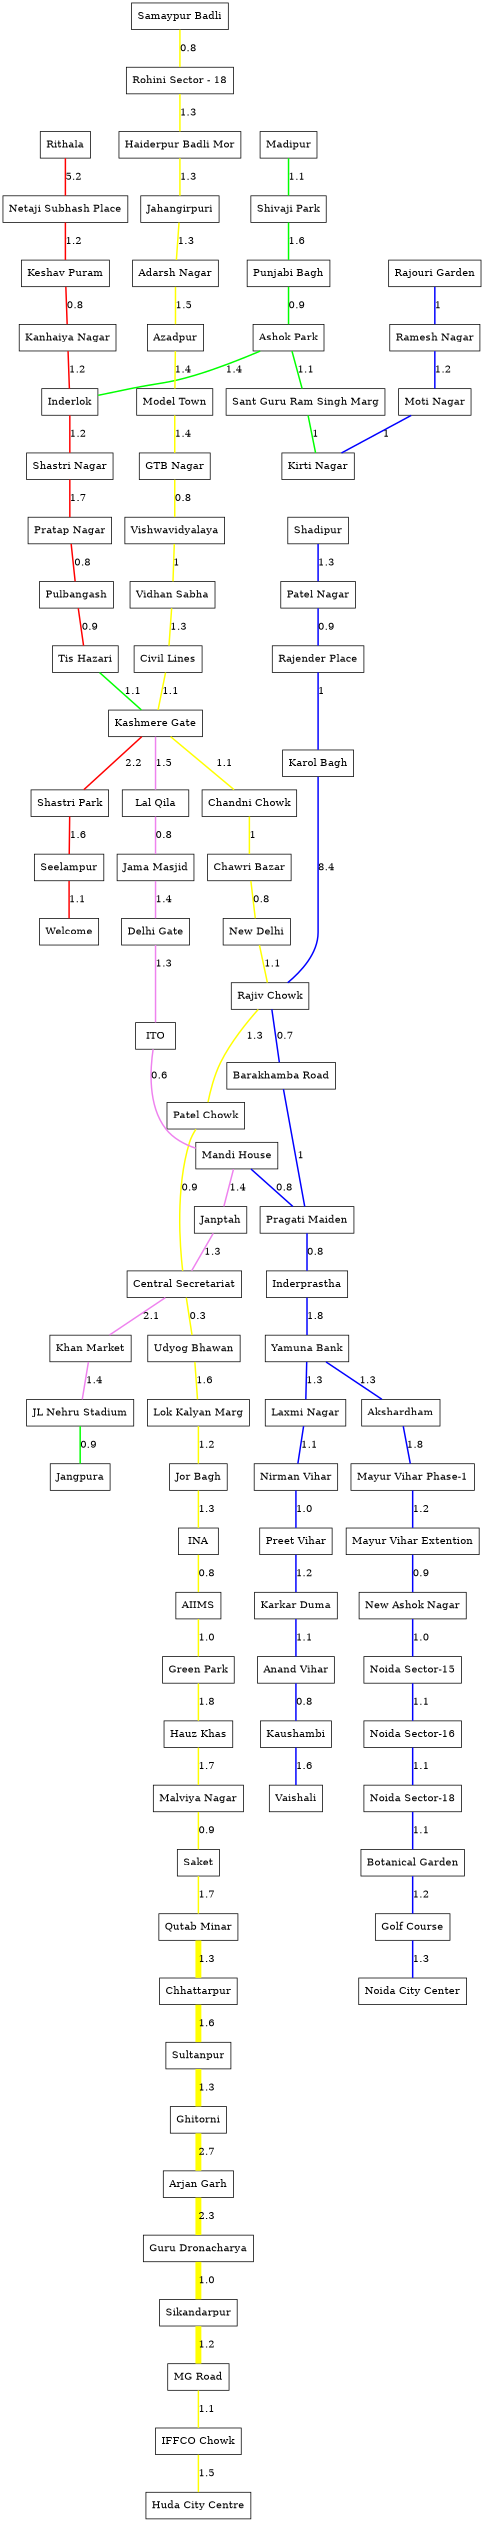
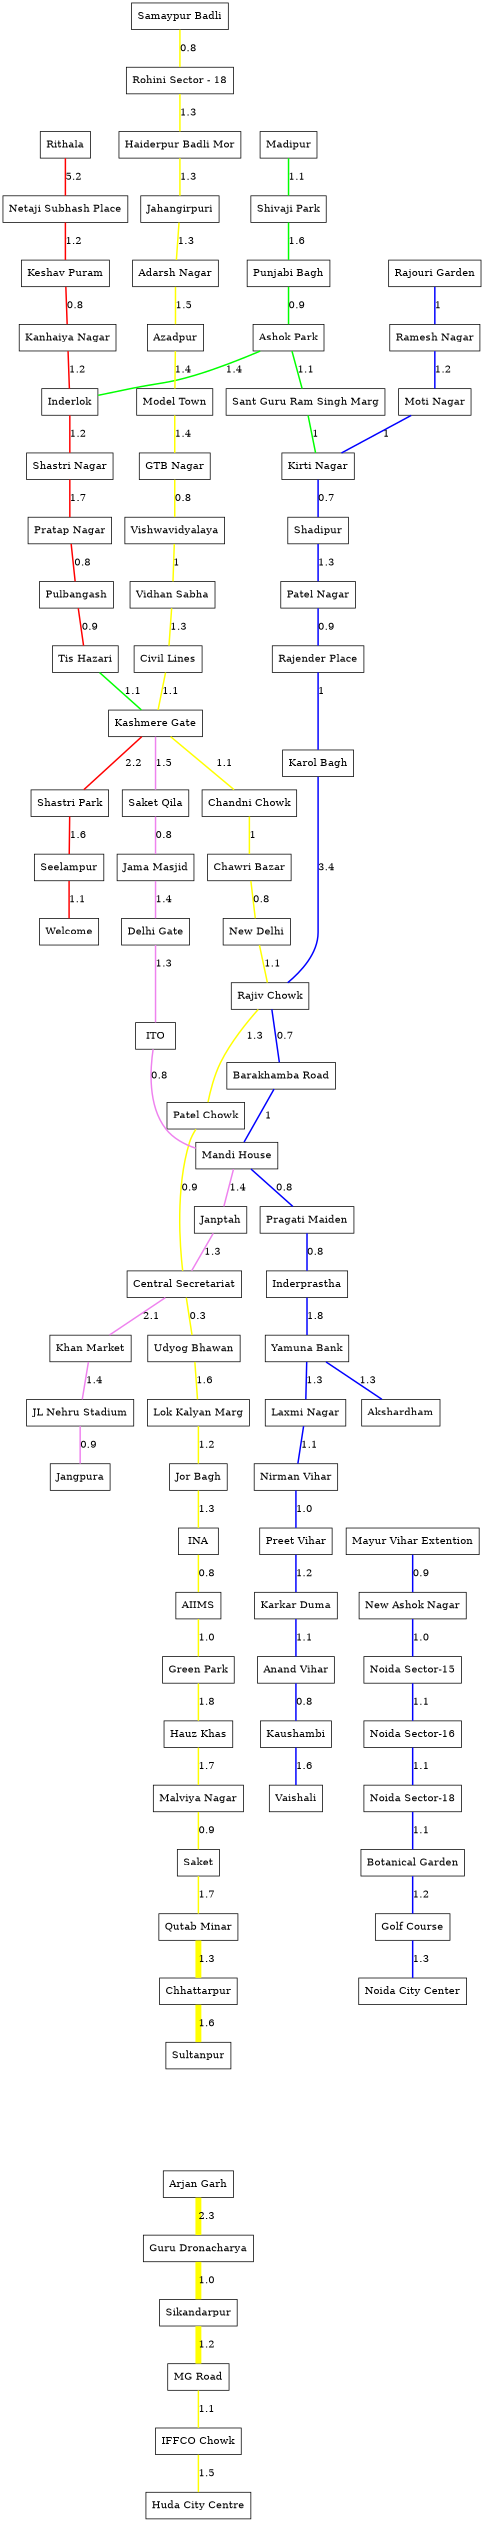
edge "Kirti Nagar" -- "Shadipur": added, label "0.7"
node "Lal Qila": label "Lal Qila" -> "Saket Qila"
edge "Karol Bagh" -- "Rajiv Chowk": label "8.4" -> "3.4"
edge "ITO" -- "Mandi House": label "0.6" -> "0.8"
edge "Barakhamba Road" -- "Pragati Maiden": now "Barakhamba Road" -- "Mandi House"
edge "JL Nehru Stadium" -- "Jangpura": color green -> violet
node "Mayur Vihar Phase-1": removed
node "Ghitorni": removed
